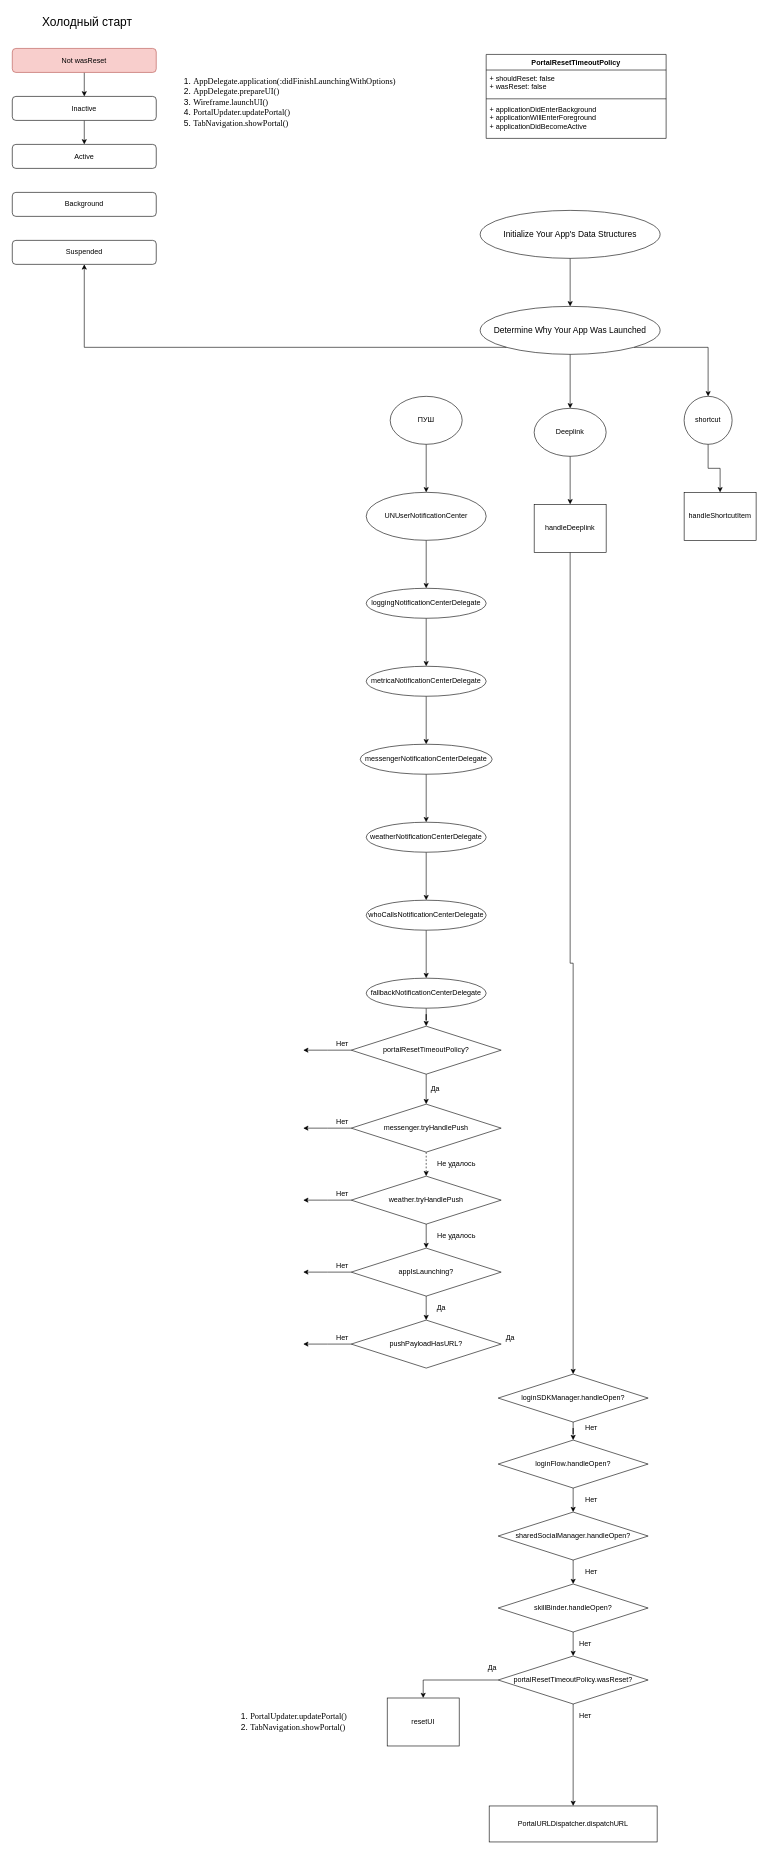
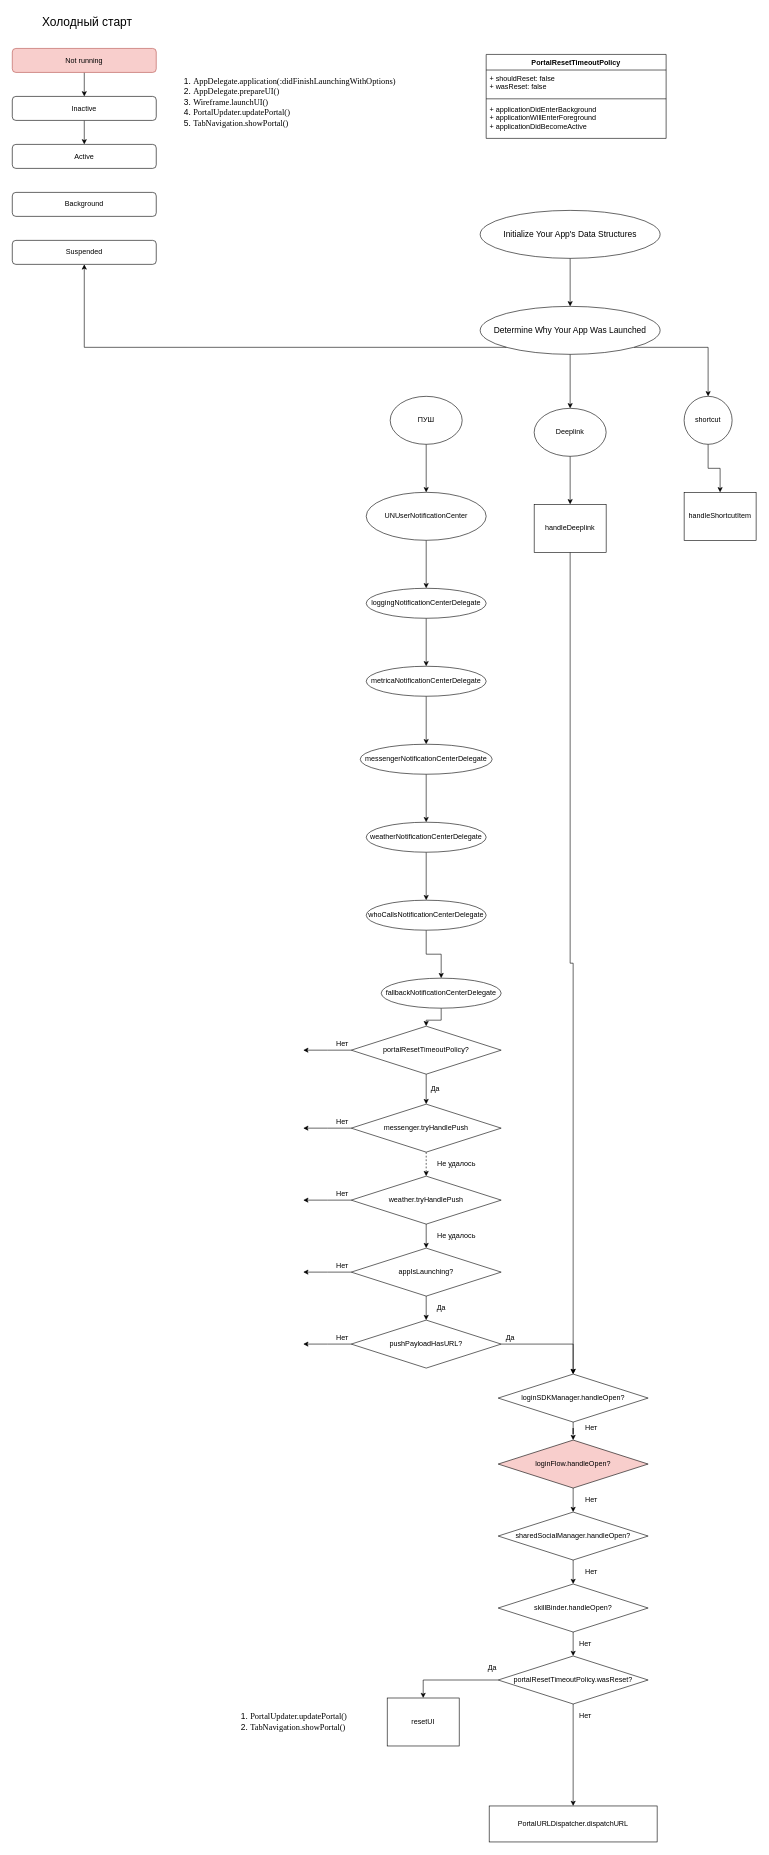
node "Not wasReset": label "Not wasReset" -> "Not running"
node "fallbackNotificationCenterDelegate": moved (426, 993) -> (441, 993)
edge "pushPayloadHasURL?" -> "loginSDKManager.handleOpen?": added
node "loginFlow.handleOpen?": fillcolor #ffffff -> #f8cecc
